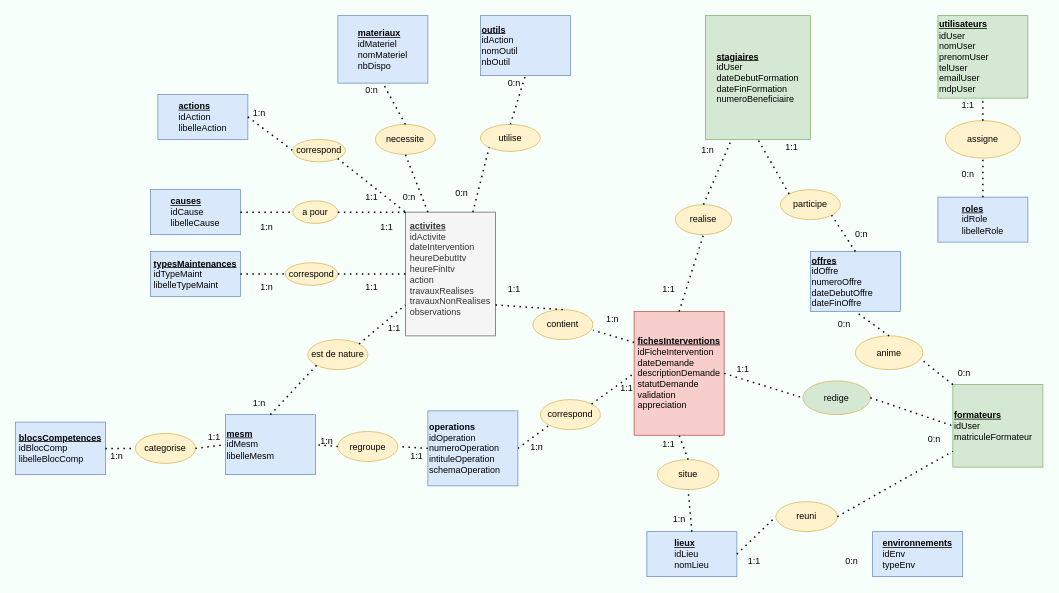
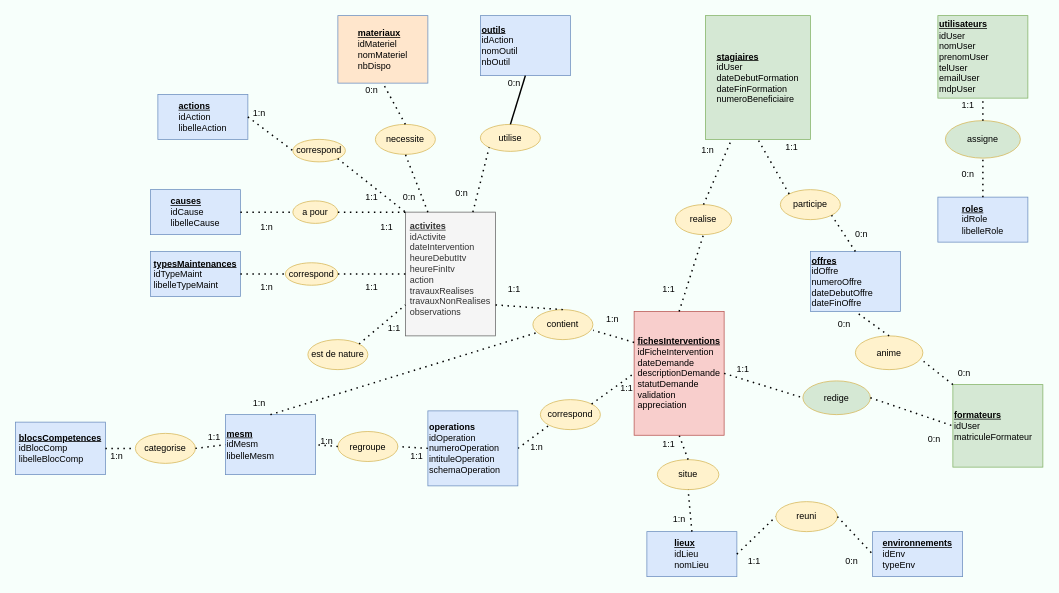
node "materiaux idMateriel nomMateriel nbDispo": fillcolor #dae8fc -> #ffe6cc
edge "outils idAction nomOutil nbOutil" -- "utilise": style dashed -> solid
node "assigne": fillcolor #fff2cc -> #d5e8d4
edge "est de nature" -- "mesm idMesm libelleMesm": now "contient" -- "mesm idMesm libelleMesm"
edge "formateurs idUser matriculeFormateur" -- "reuni": now "environnements idEnv typeEnv" -- "reuni"
